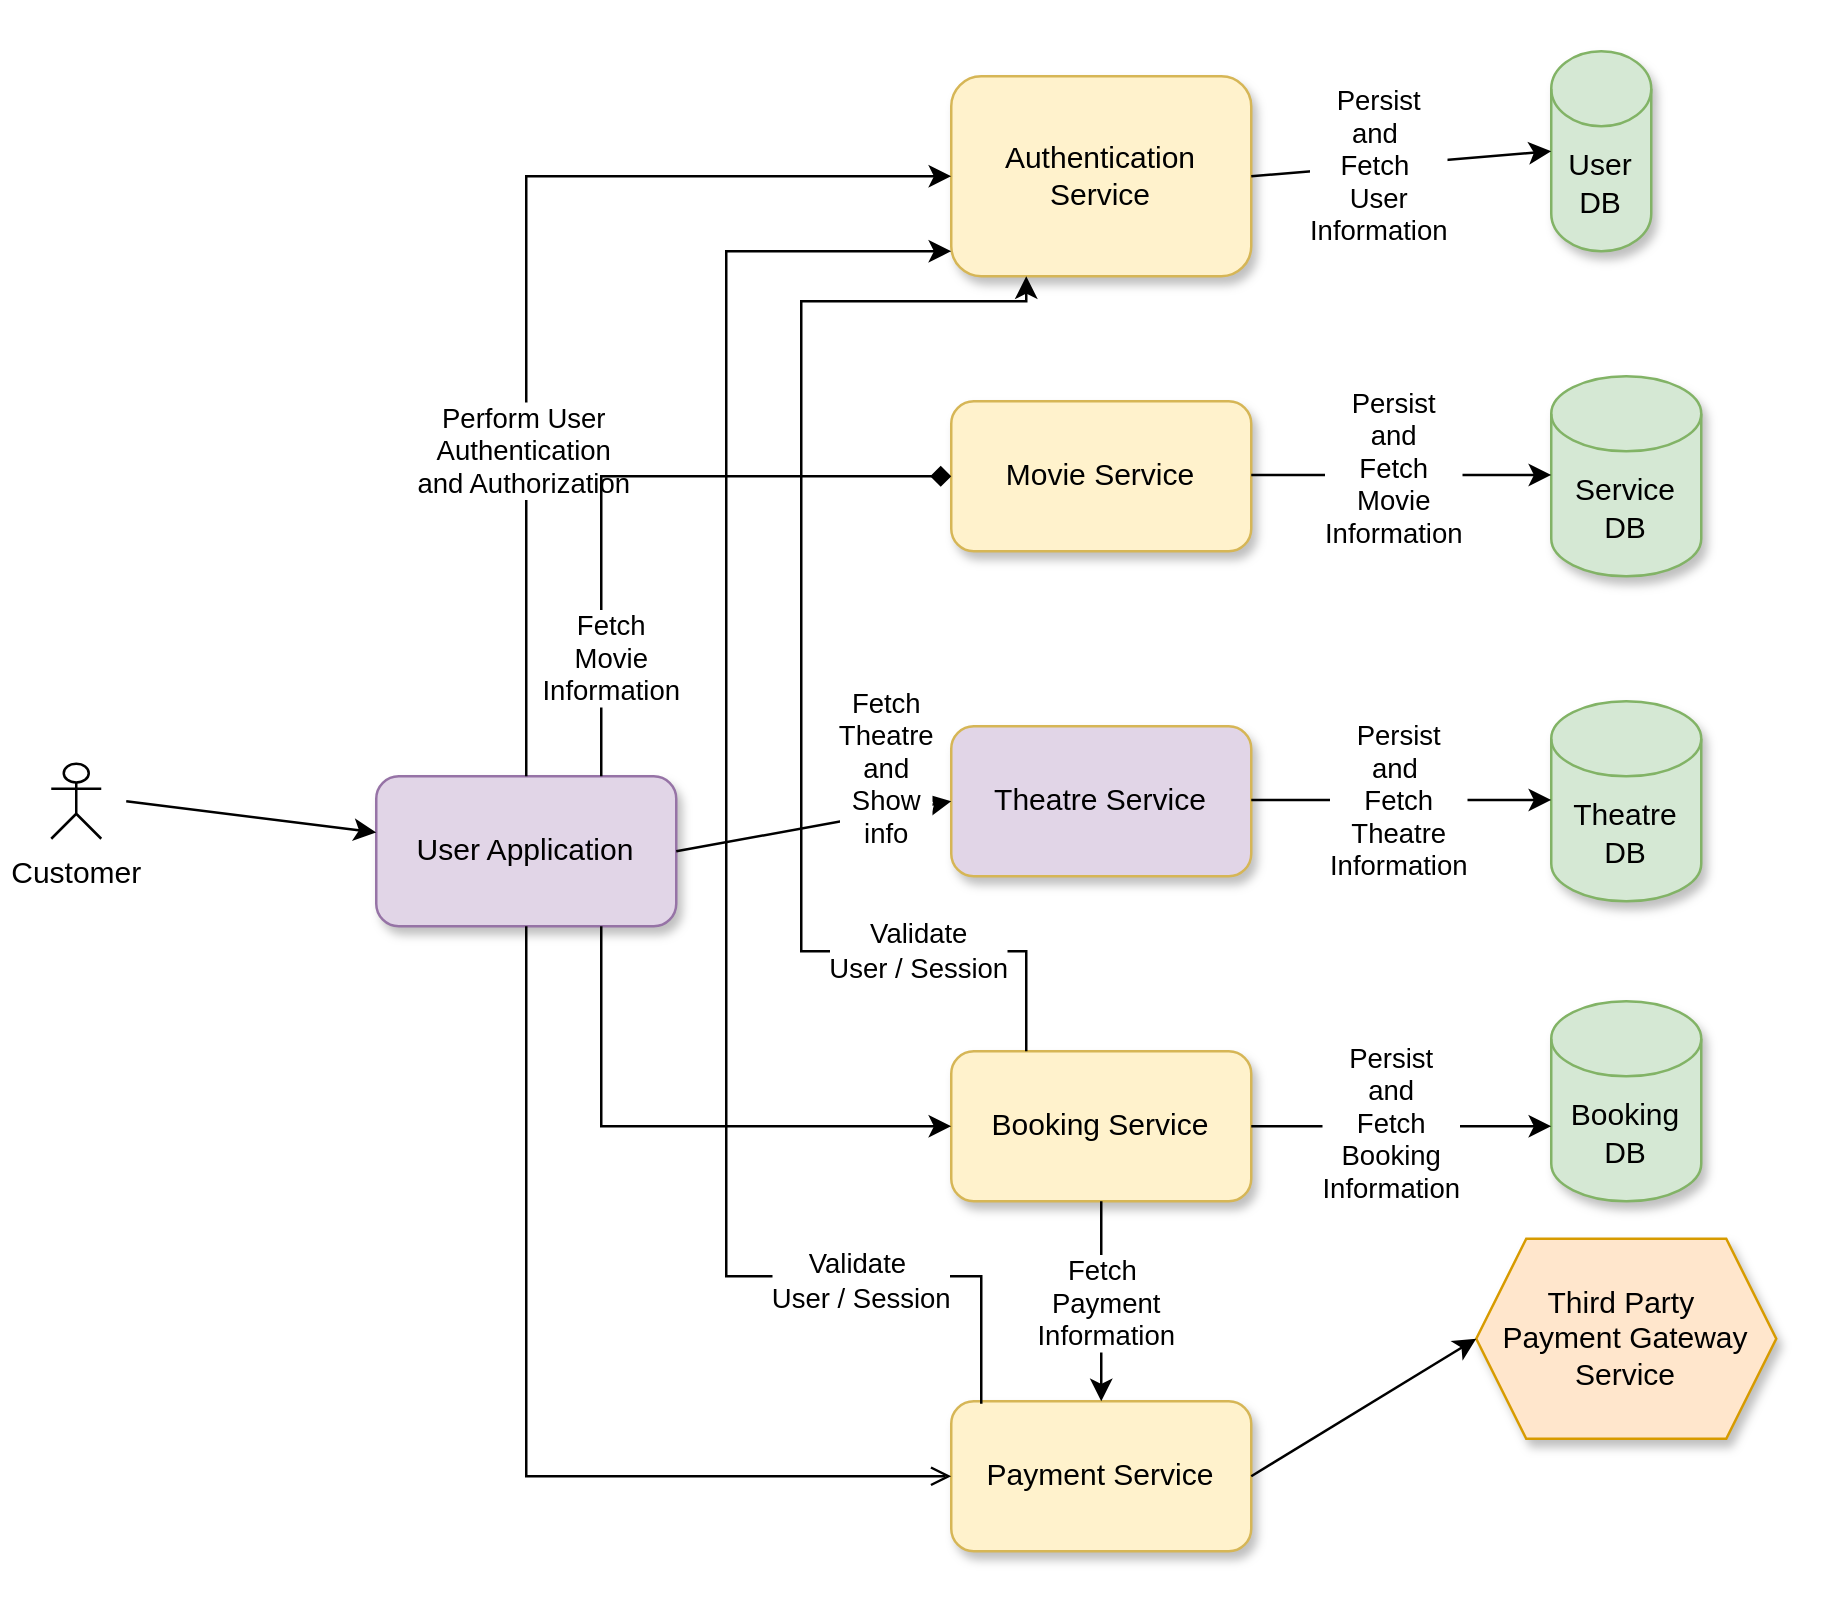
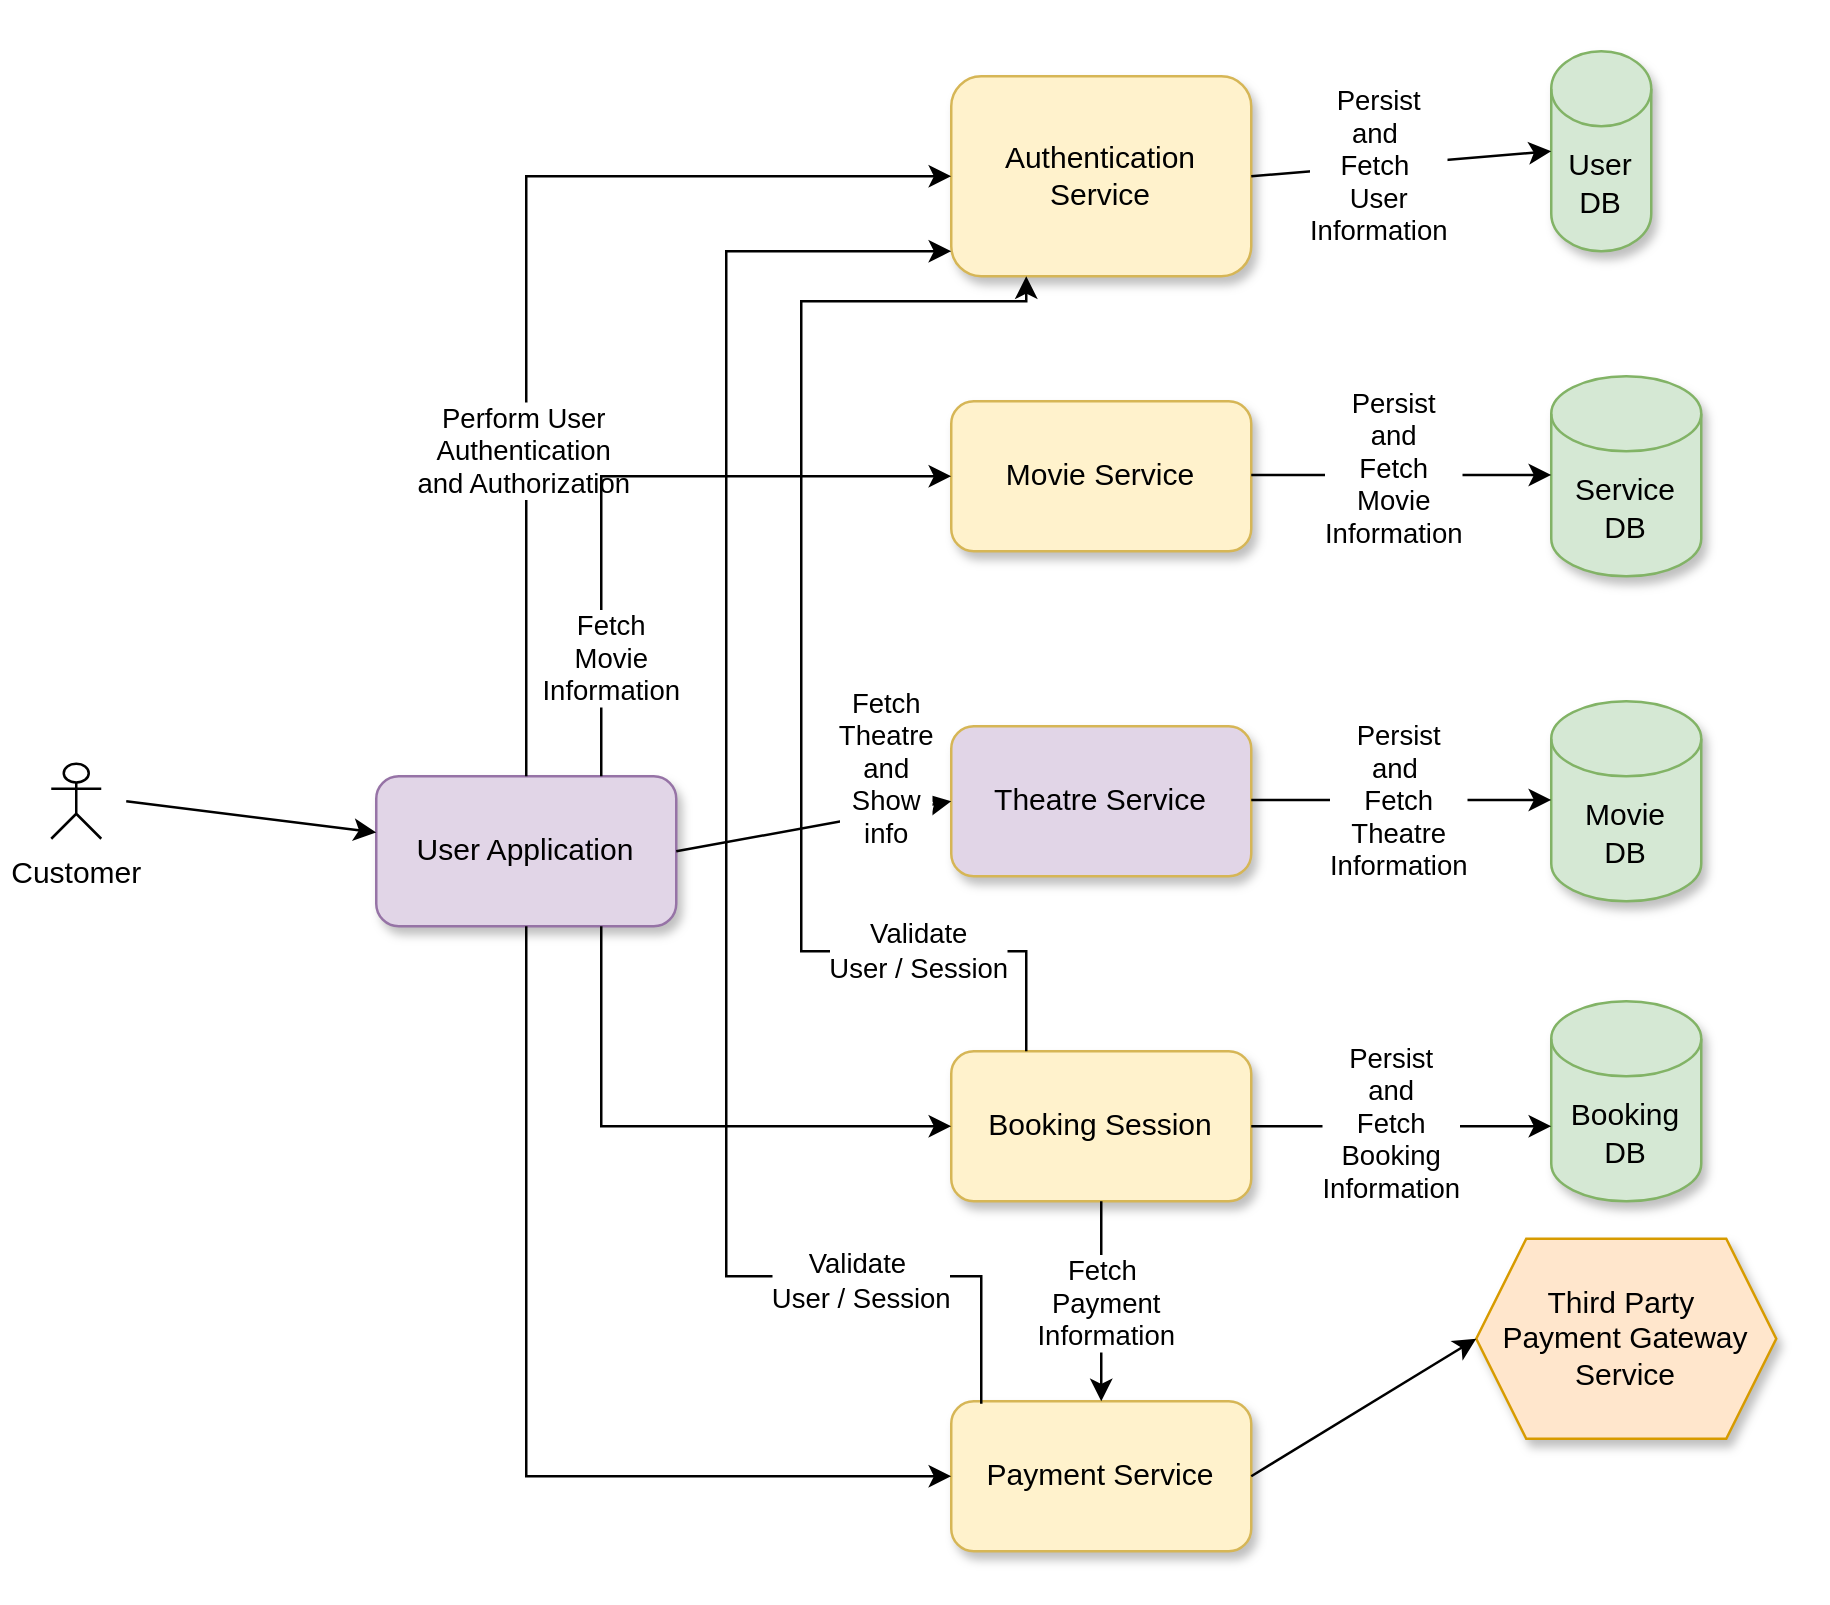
edge "User Application" -> "Movie Service": arrowhead diamond -> classic
node "Theatre DB": label "Theatre DB" -> "Movie DB"
node "Booking Service": label "Booking Service" -> "Booking Session"
edge "User Application" -> "Payment Service": arrowhead open -> classic
